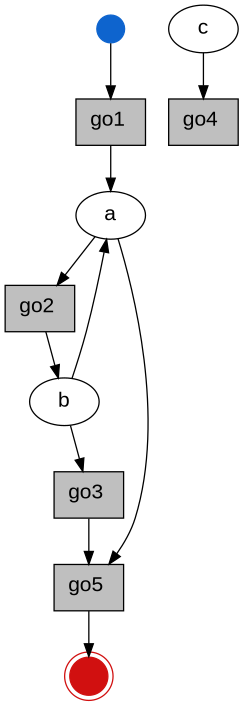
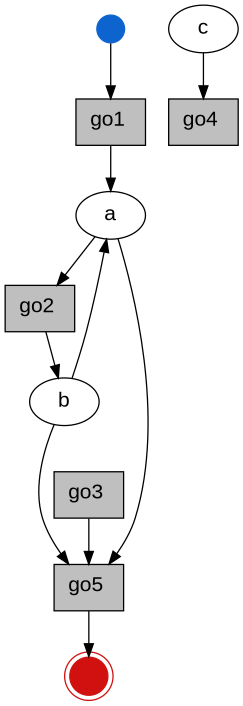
edge "b" -> "go3": now "b" -> "go5"
